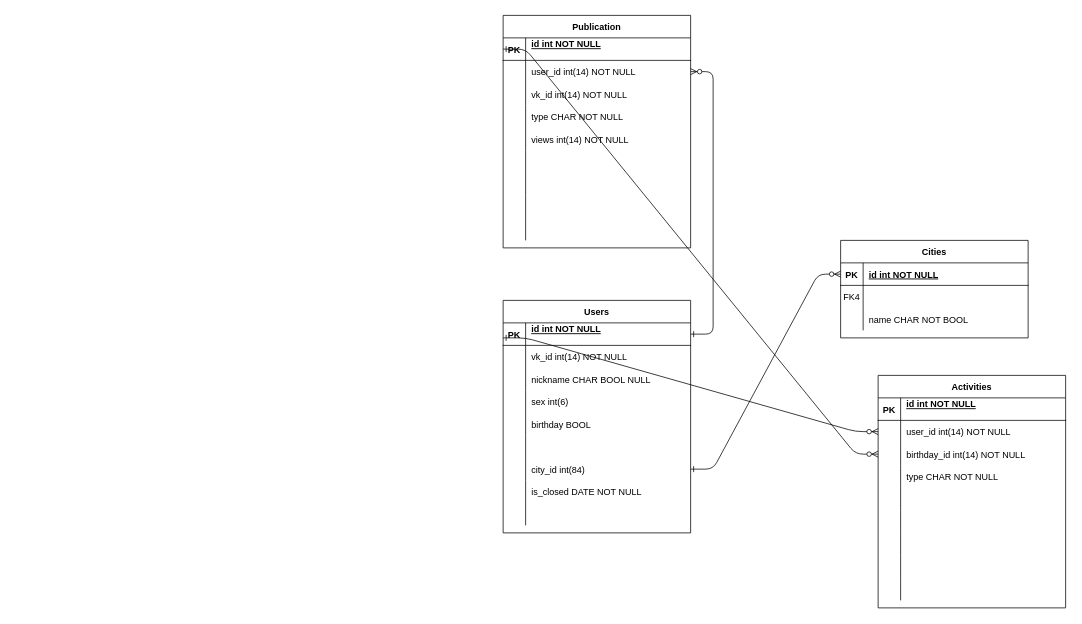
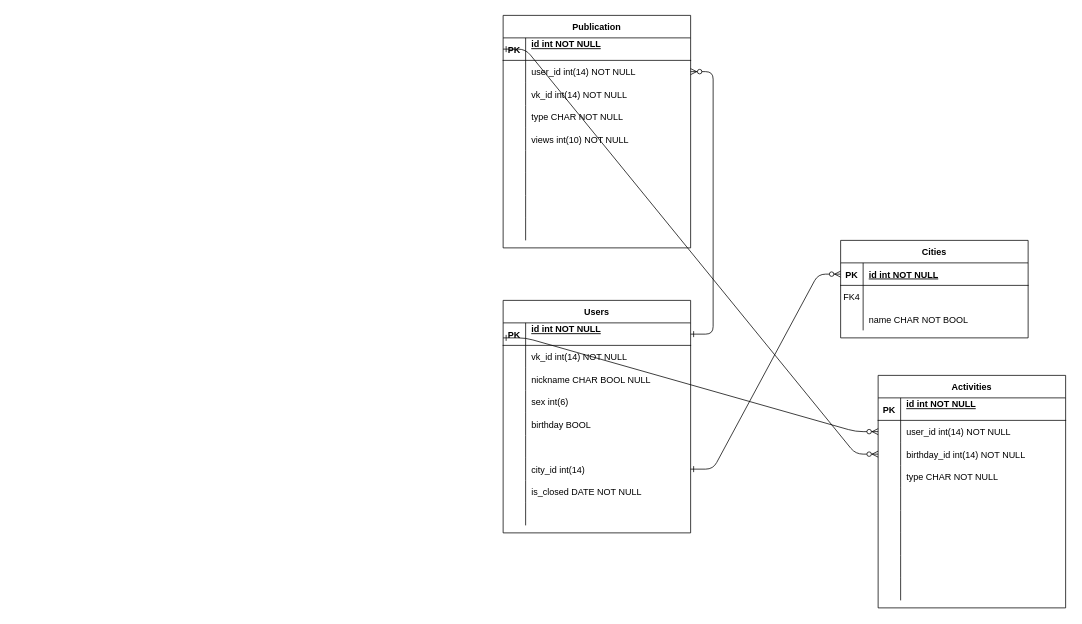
node "views int(14) NOT NULL": label "views int(14) NOT NULL" -> "views int(10) NOT NULL"
node "city_id int(84)": label "city_id int(84)" -> "city_id int(14)"
